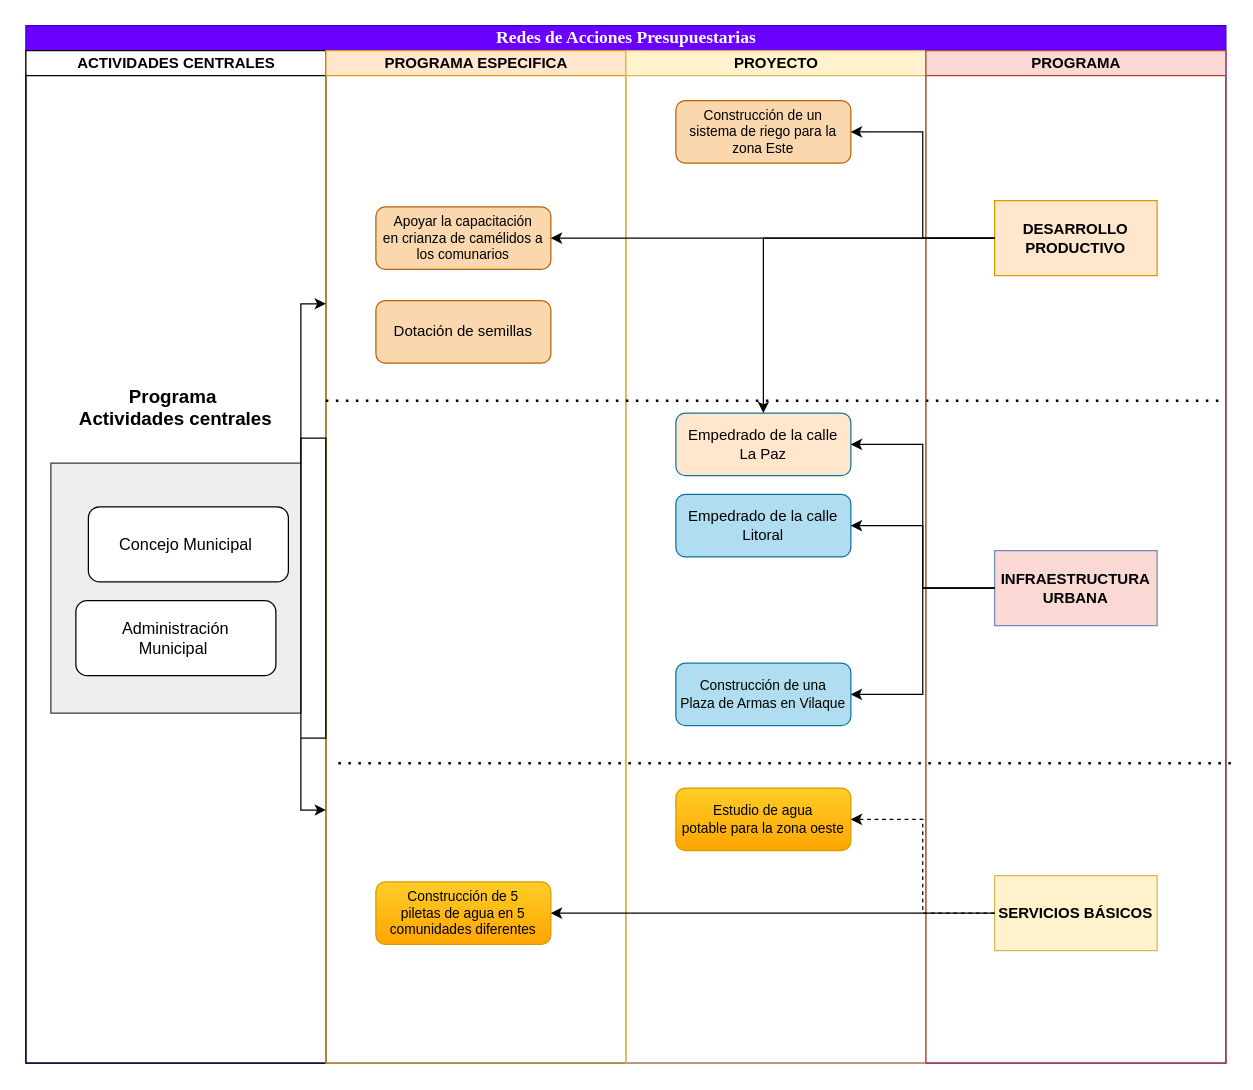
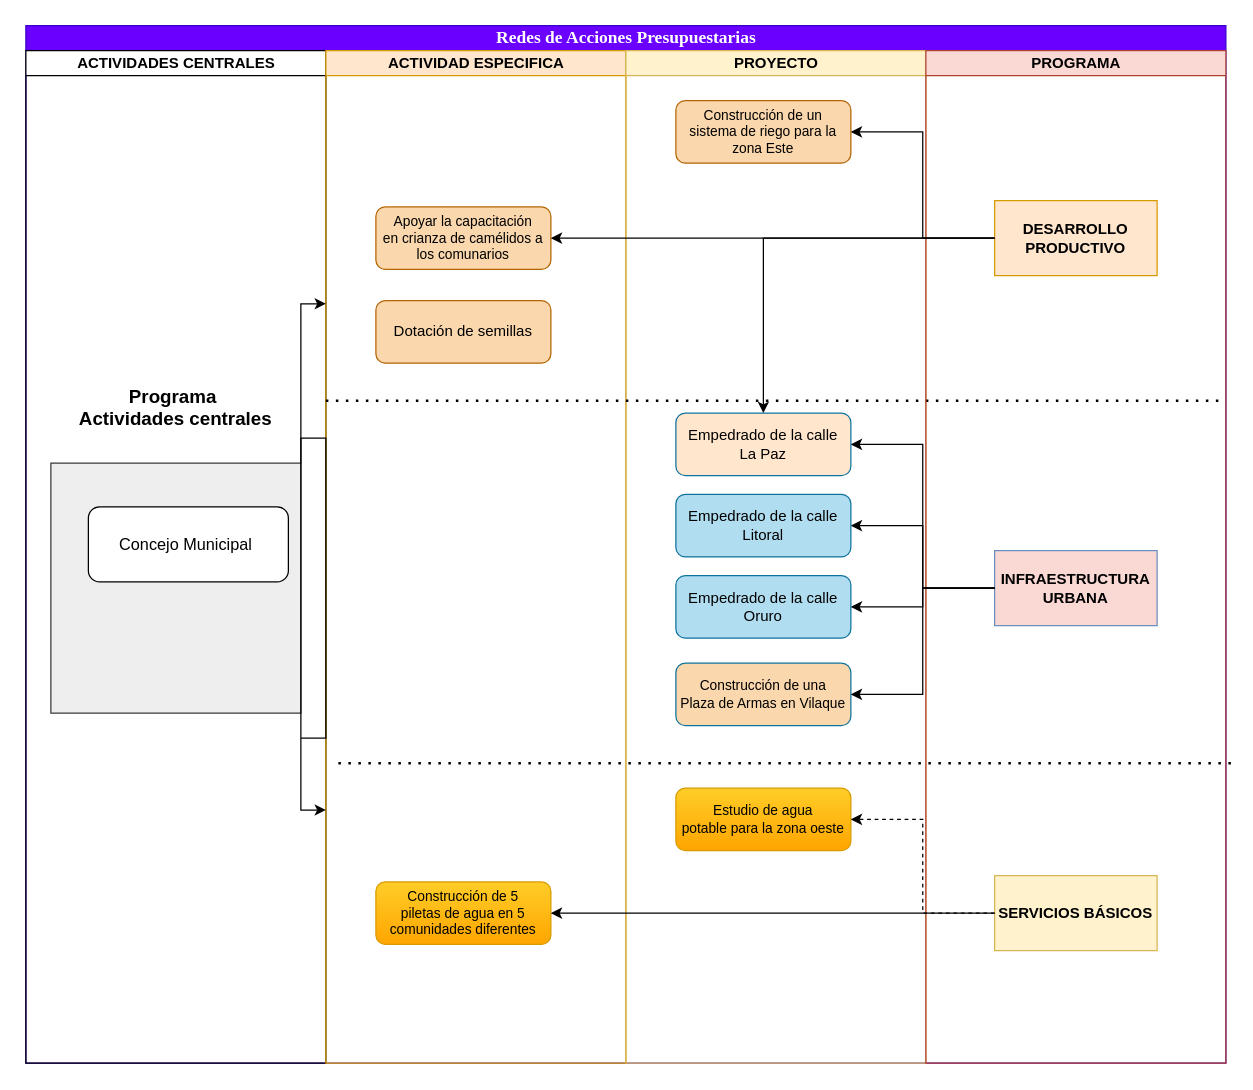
node "PROGRAMA ESPECIFICA": label "PROGRAMA ESPECIFICA" -> "ACTIVIDAD ESPECIFICA"
node "Empedrado de la calle Oruro": added
edge "INFRAESTRUCTURA URBANA" -> "Empedrado de la calle Oruro": added
node "AdministraciónMunicipal": removed
node "Construcción de una Plaza de Armas en Vilaque": fillcolor #b1ddf0 -> #fad7ac
